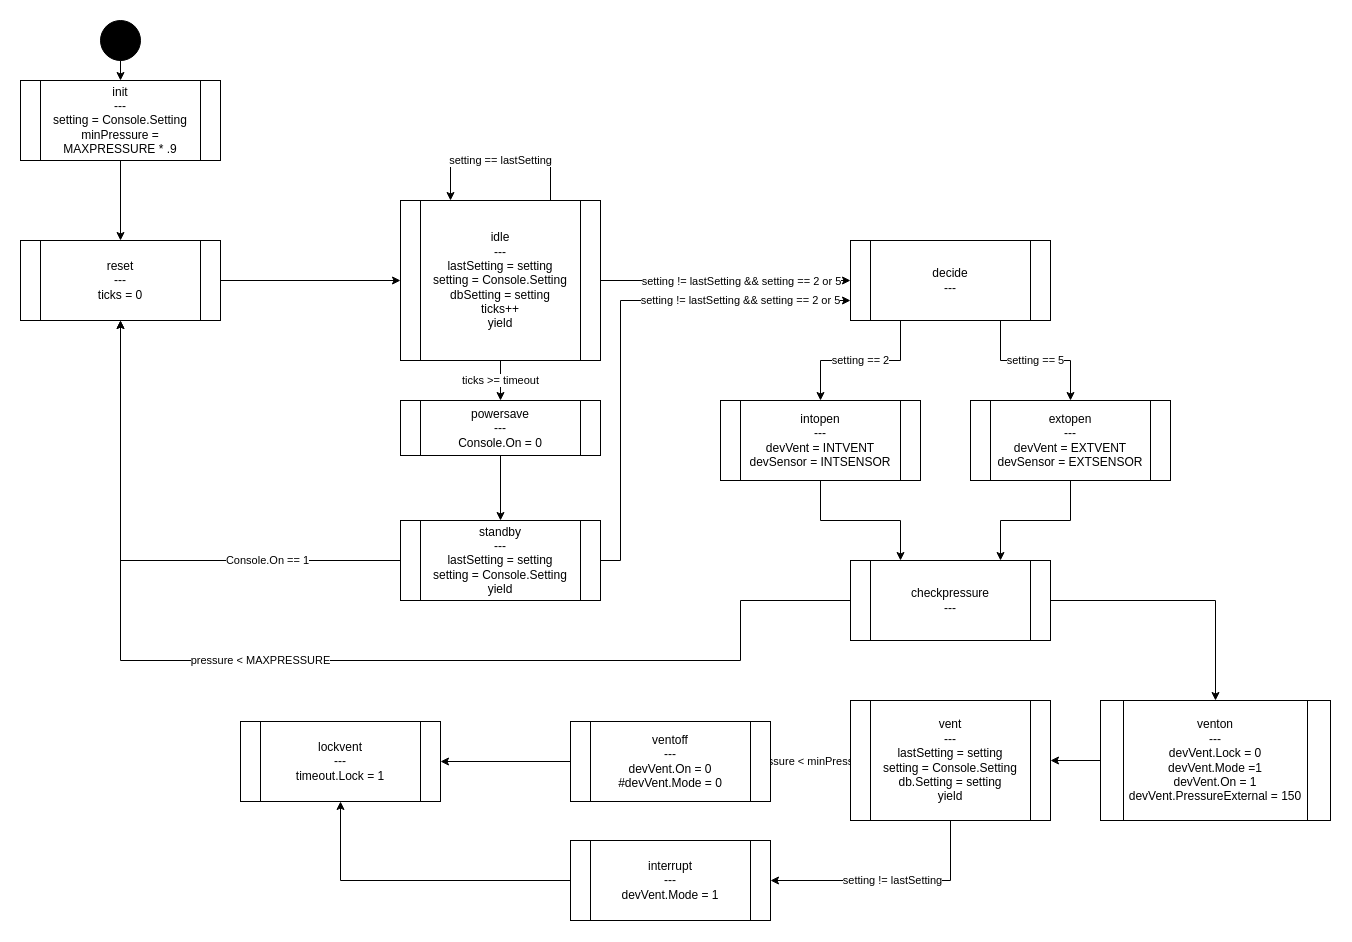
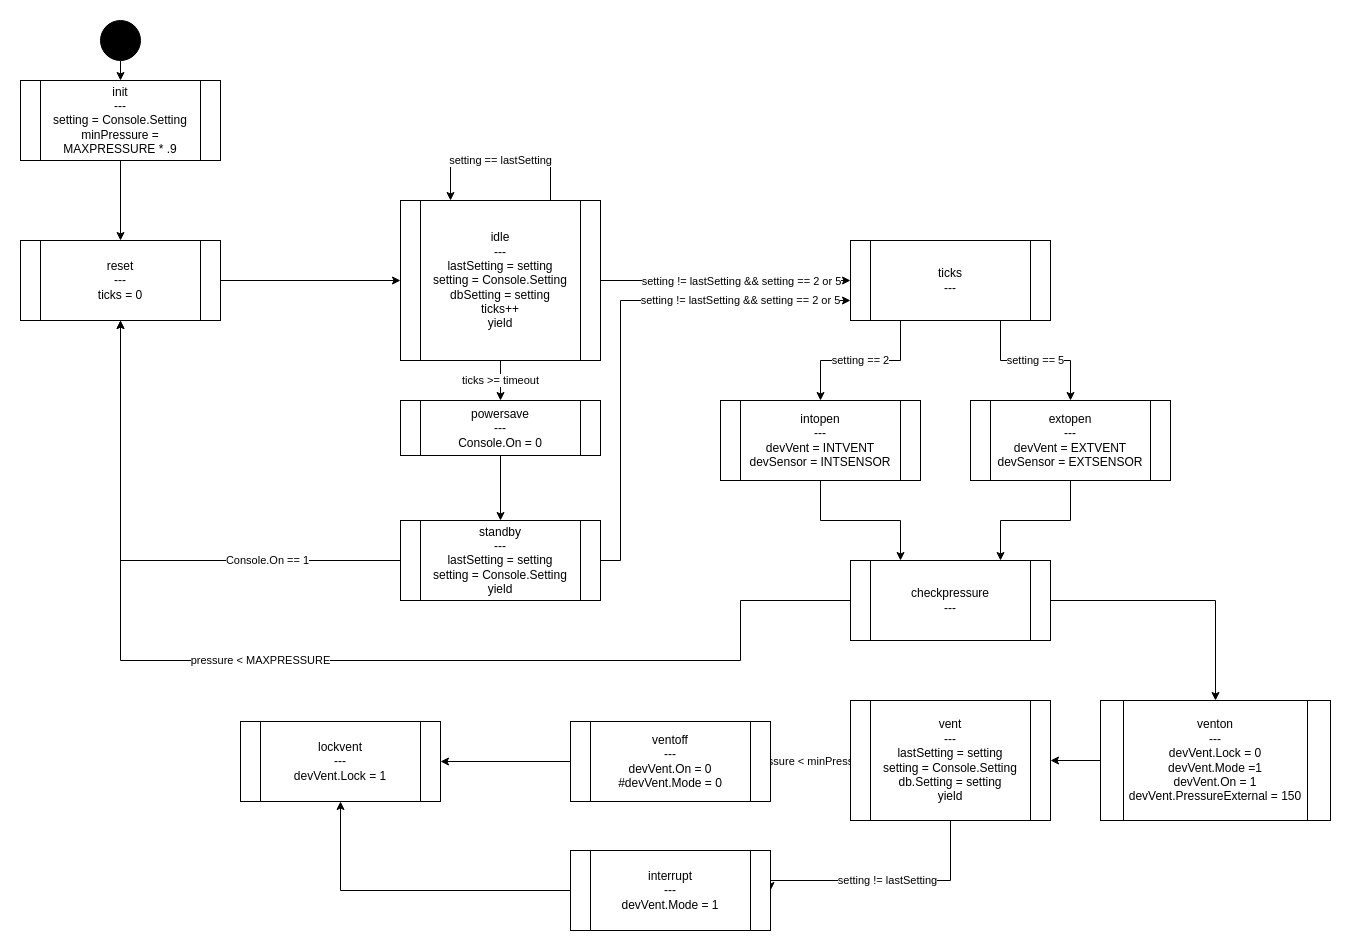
node "decide ---": label "decide ---" -> "ticks ---"
node "lockvent --- timeout.Lock = 1": label "lockvent --- timeout.Lock = 1" -> "lockvent --- devVent.Lock = 1"
node "interrupt --- devVent.Mode = 1": moved (671, 881) -> (671, 891)
